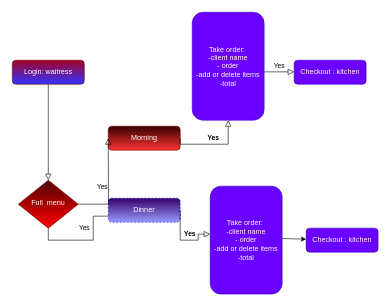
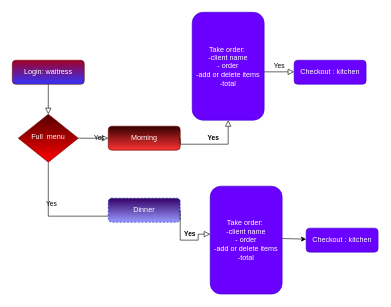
node "Full menu": moved (48, 204) -> (48, 138)
